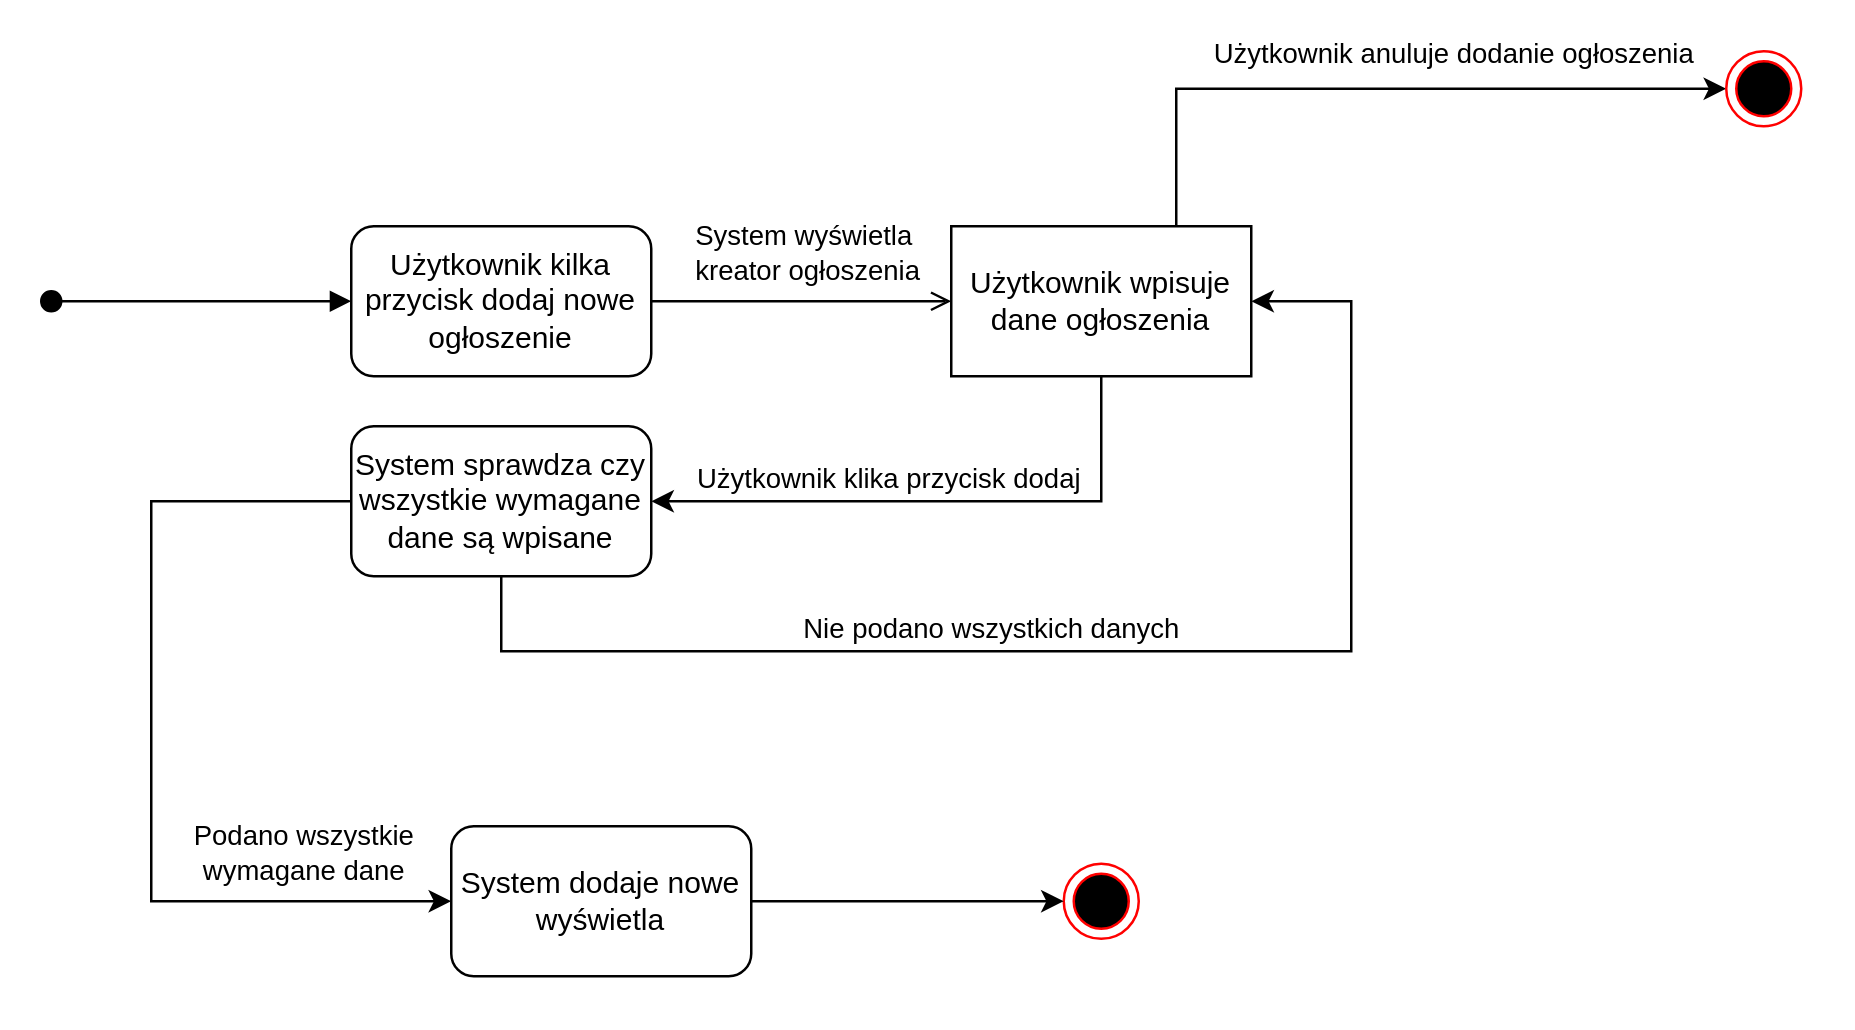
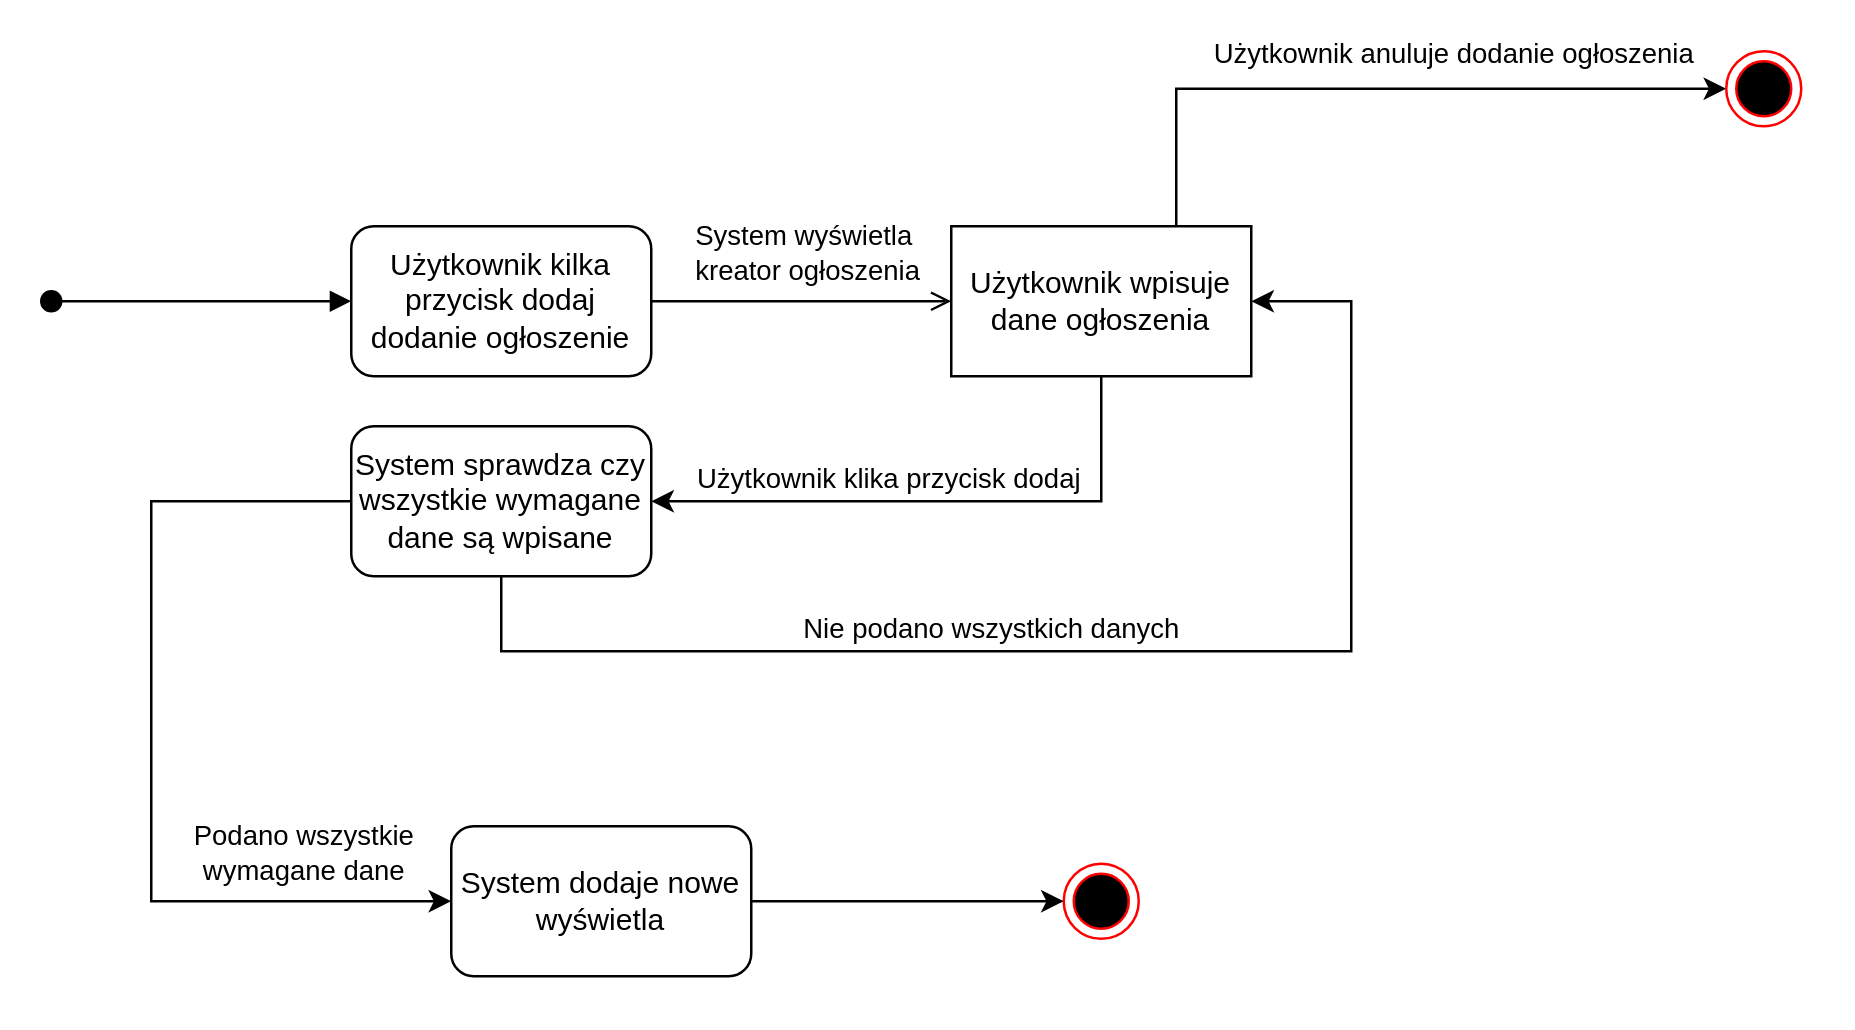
node "Użytkownik kilka przycisk dodaj nowe ogłoszenie": label "Użytkownik kilka przycisk dodaj nowe ogłoszenie" -> "Użytkownik kilka przycisk dodaj dodanie ogłoszenie"
